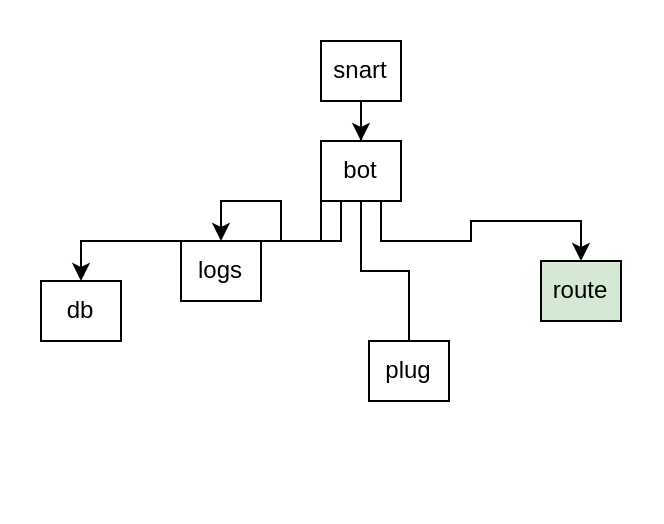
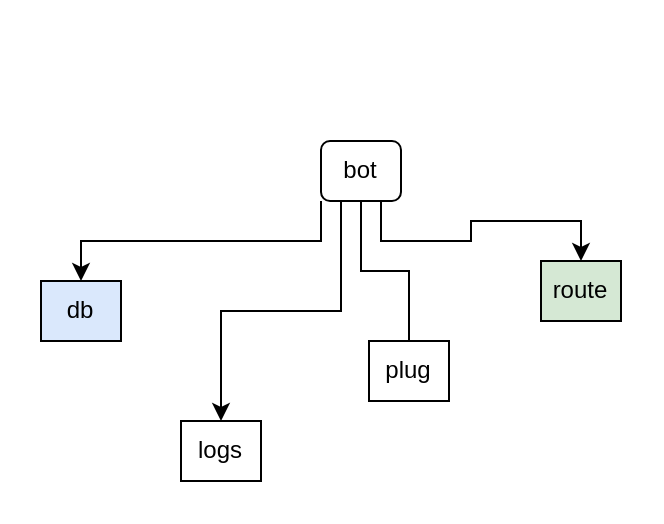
node "snart": removed
edge "snart" -> "bot": removed
node "bot": shape rectangle -> rounded rectangle
node "logs": moved (221, 271) -> (221, 451)
node "db": fillcolor #ffffff -> #dae8fc
